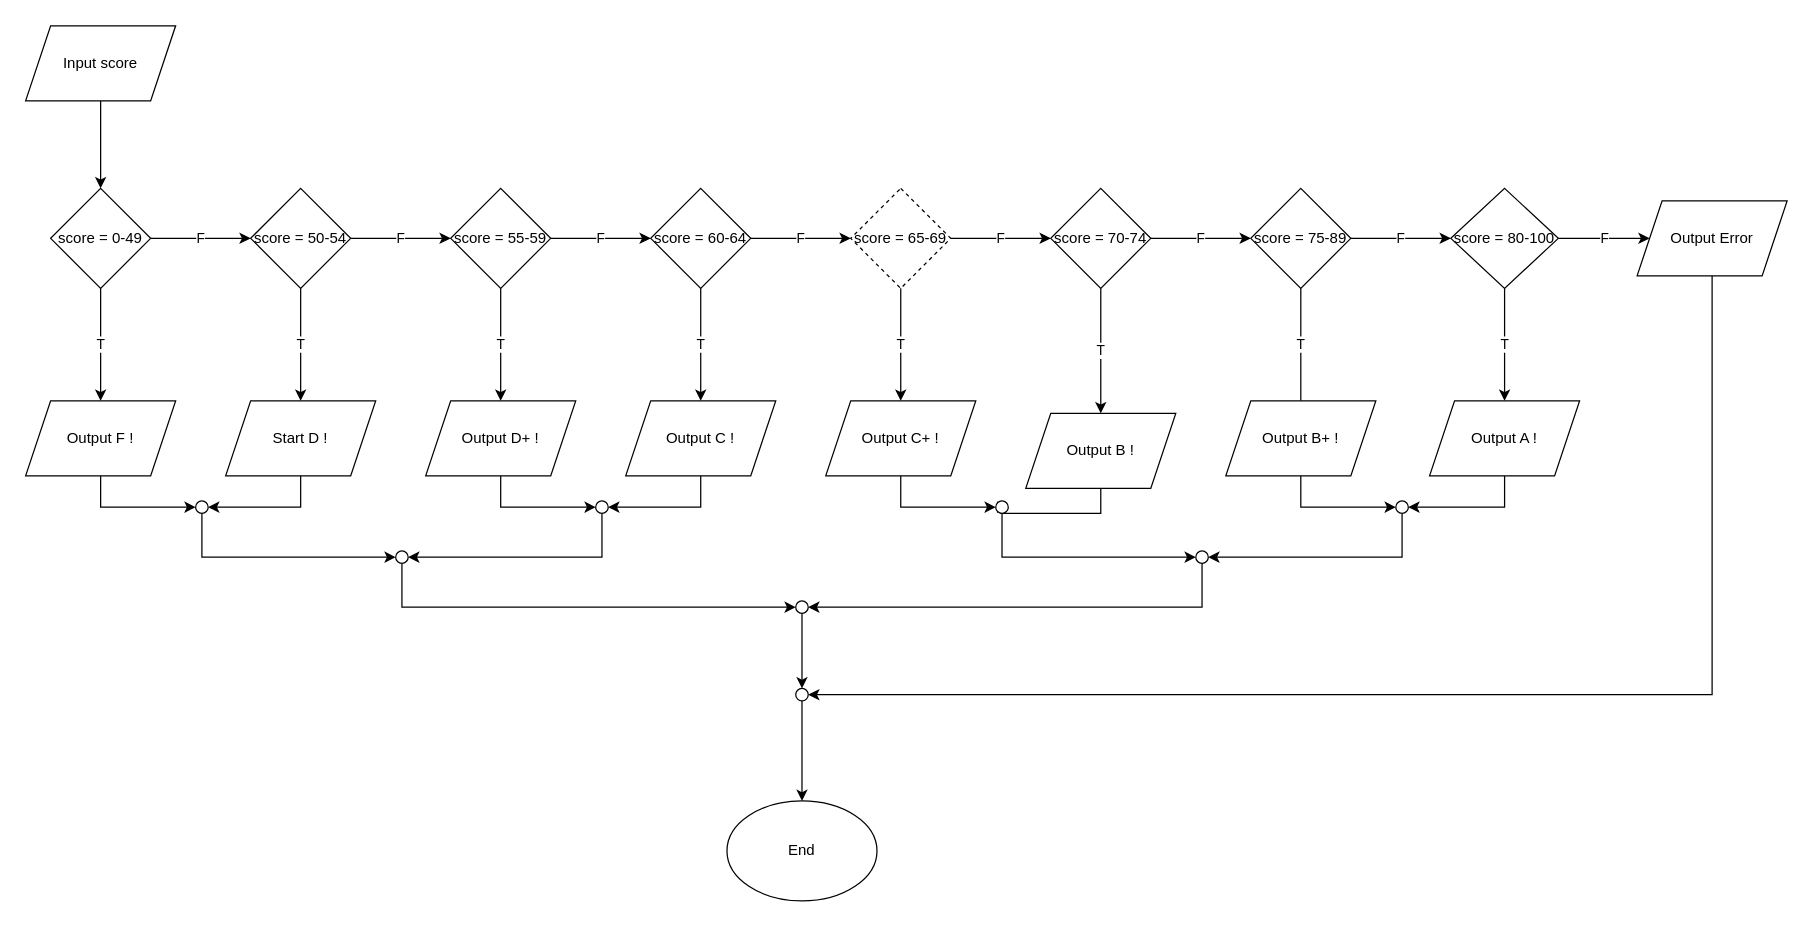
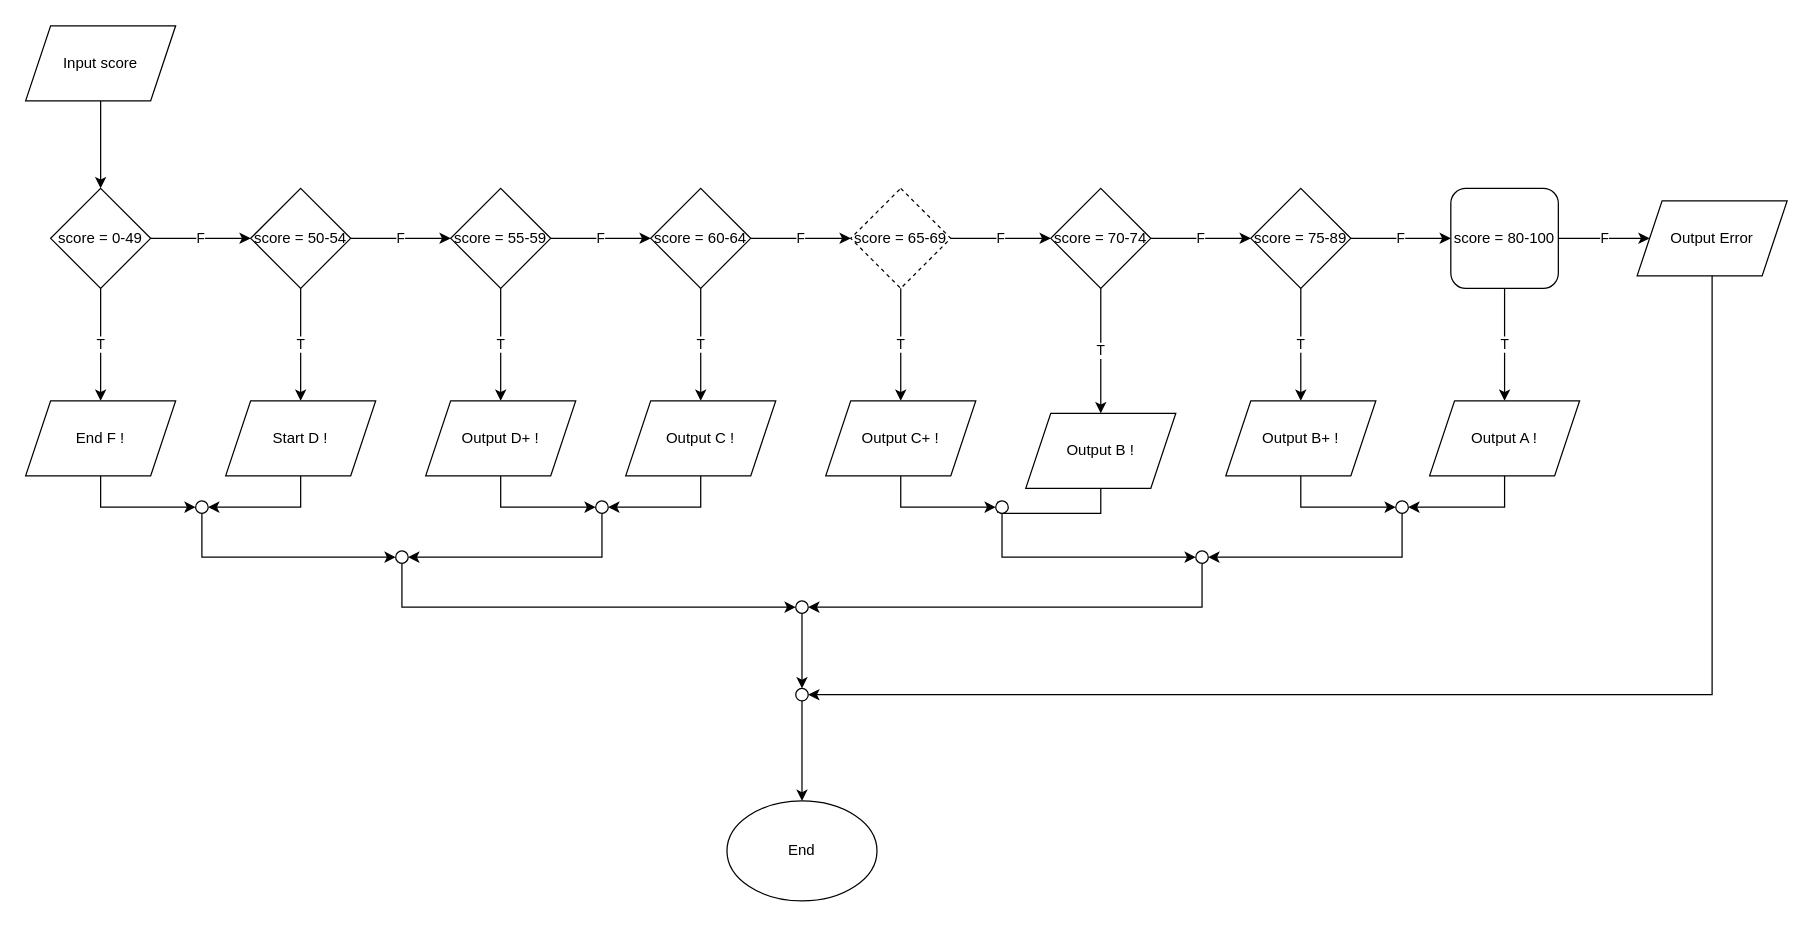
node "score = 80-100": shape diamond -> rounded rectangle
edge "score = 75-89" -- "Output B+ !": arrowhead none -> classic
node "Output F !": label "Output F !" -> "End F !"
